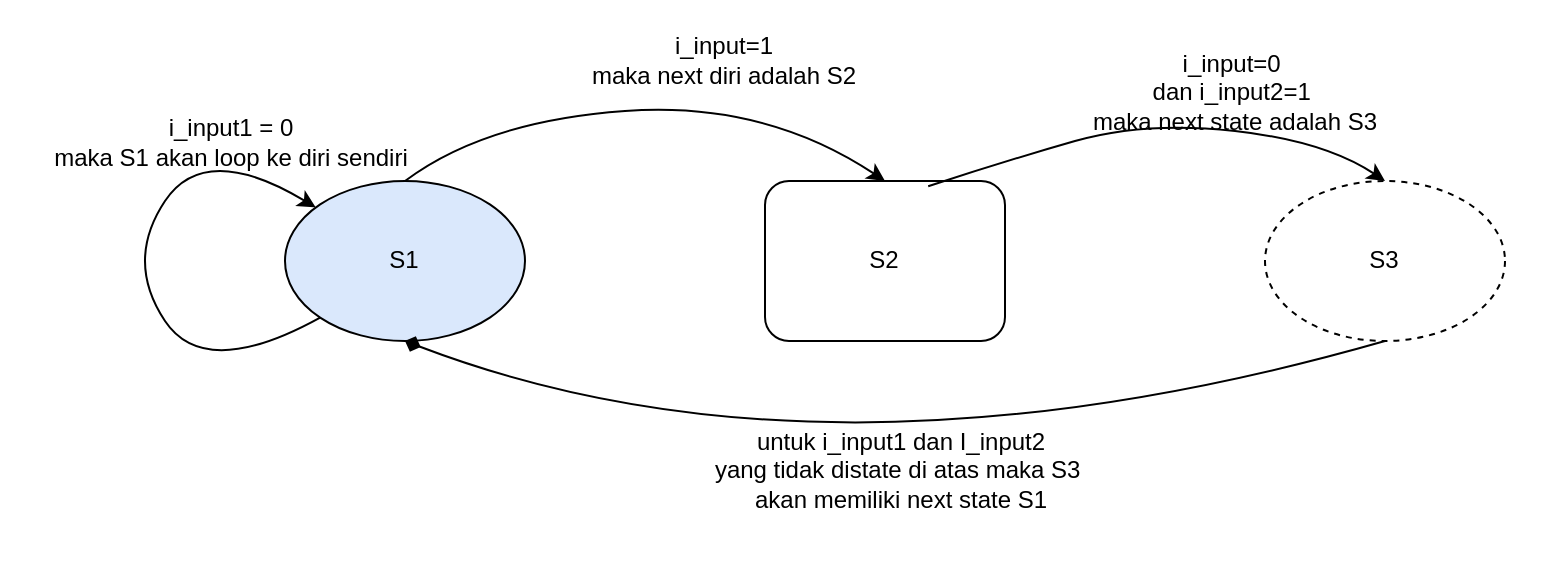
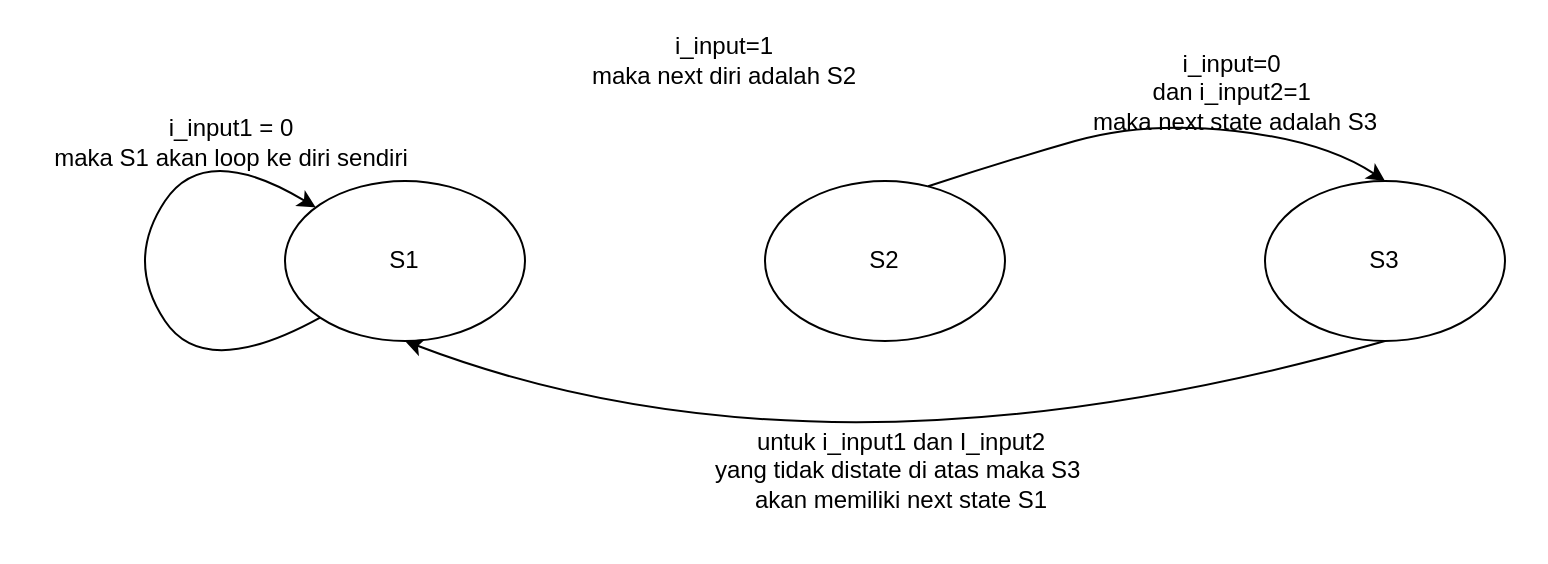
edge "S1" -> "S2": removed
node "S1": fillcolor #dae8fc -> #ffffff
node "S2": shape rounded rectangle -> ellipse
node "S3": style dashed -> solid
edge "S3" -> "S1": arrowhead diamond -> classic
